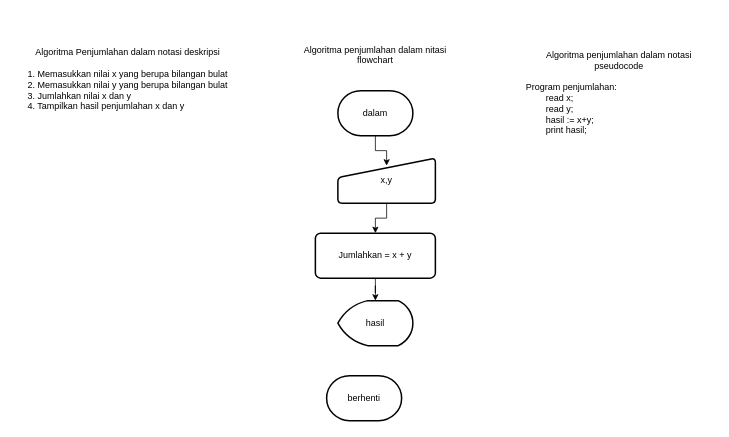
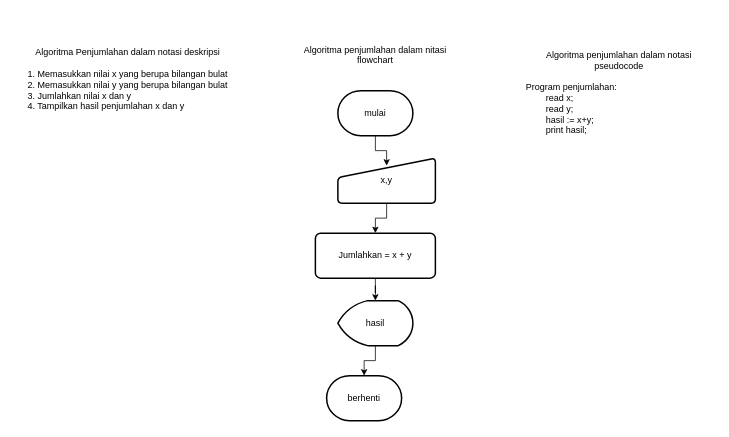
node "dalam": label "dalam" -> "mulai"
edge "hasil" -> "berhenti": added
